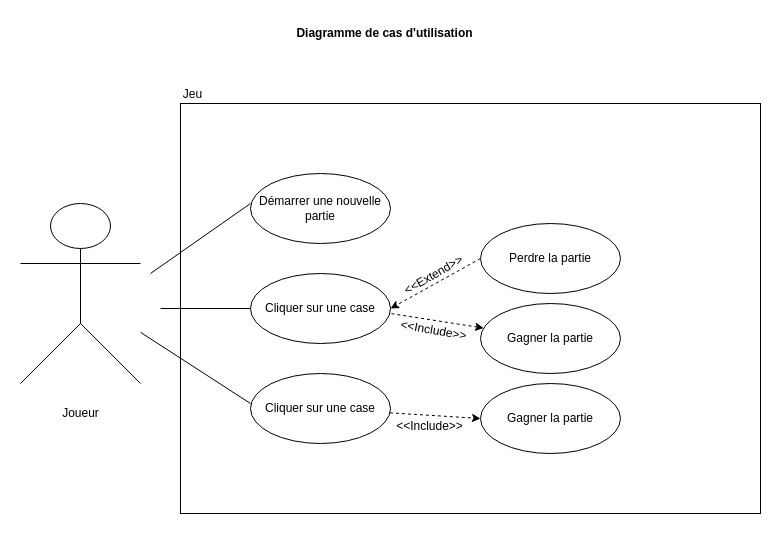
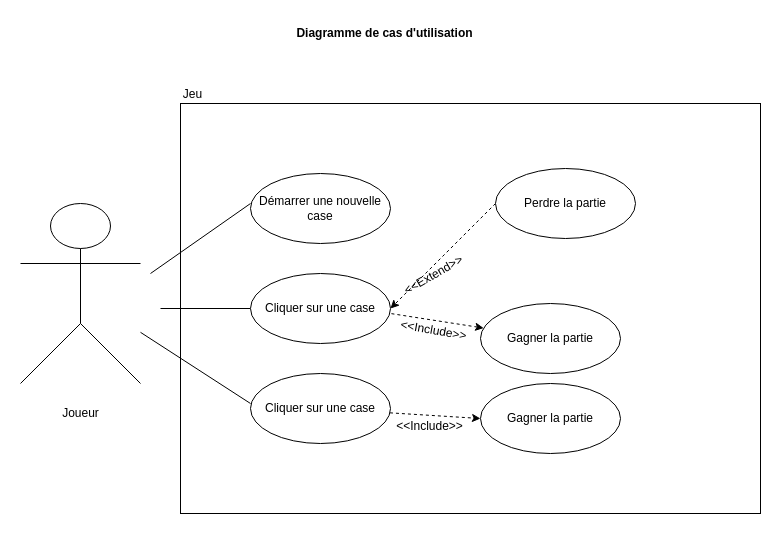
node "Démarrer une nouvelle partie": label "Démarrer une nouvelle partie" -> "Démarrer une nouvelle case"
node "Perdre la partie": moved (551, 259) -> (566, 204)
